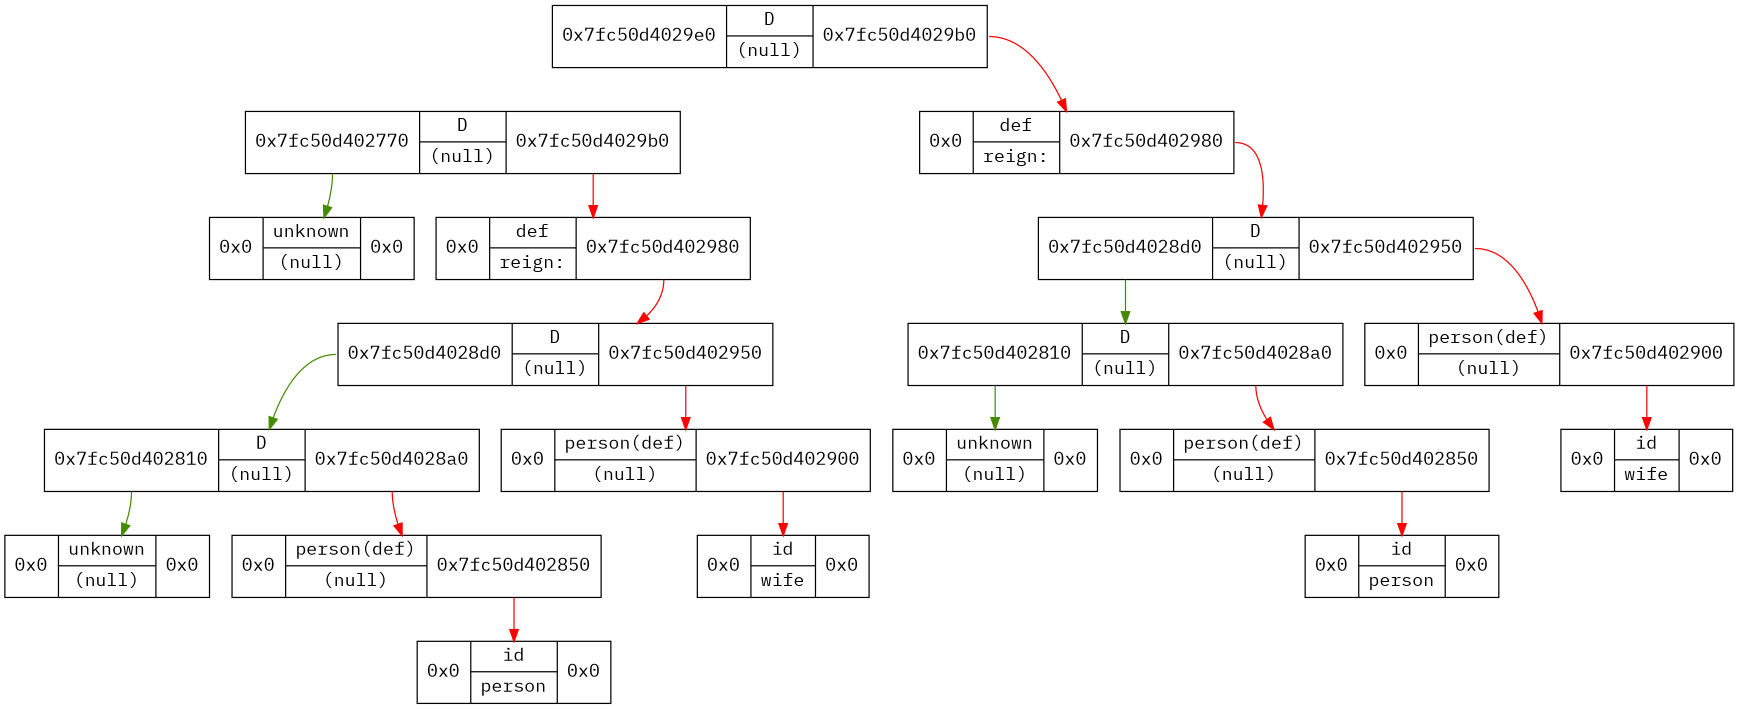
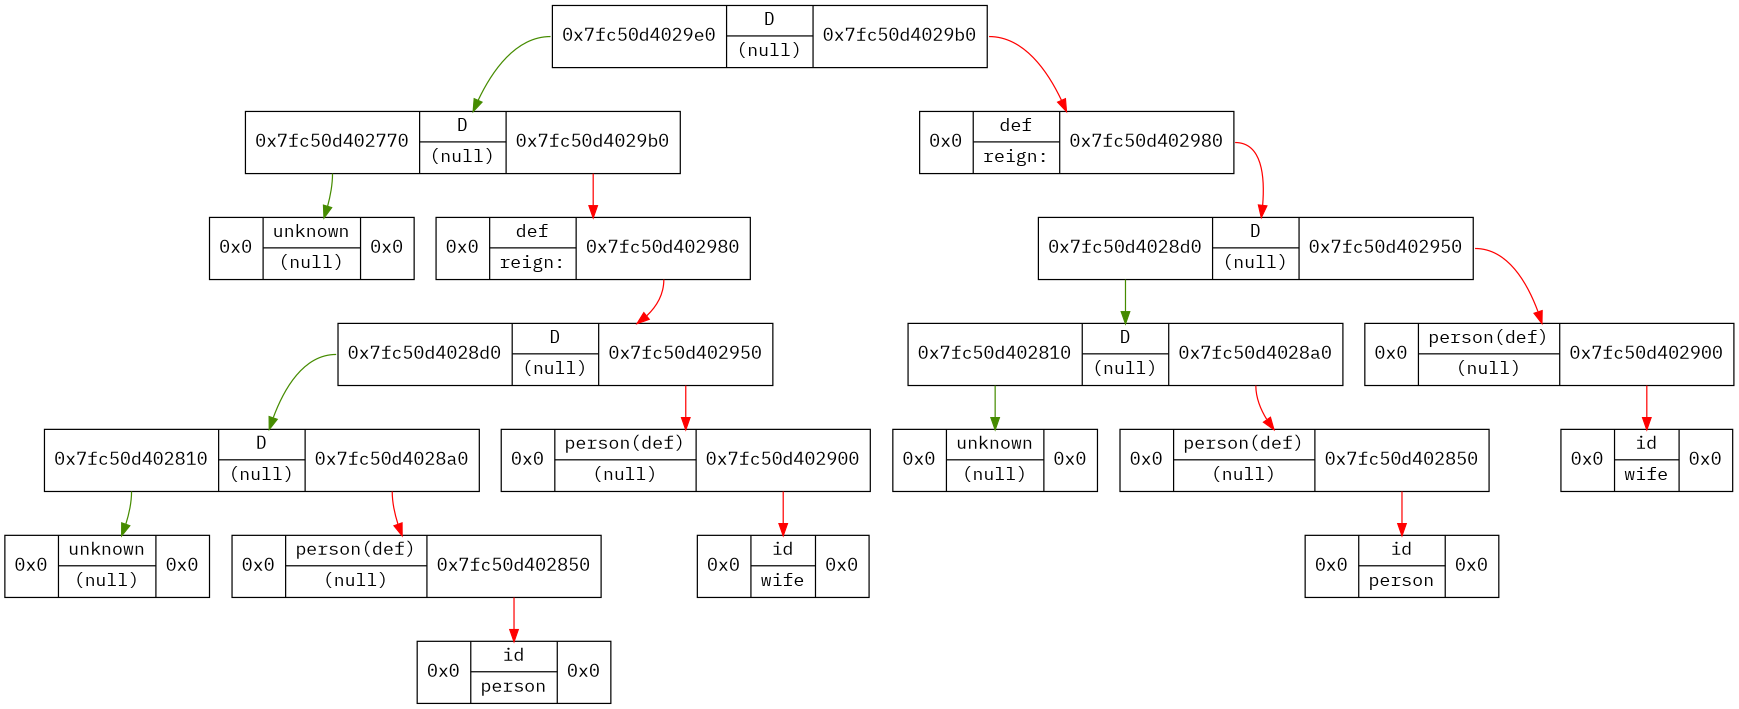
edge "0x7fc50d4029e0" -> "0x7fc50d402770": added
